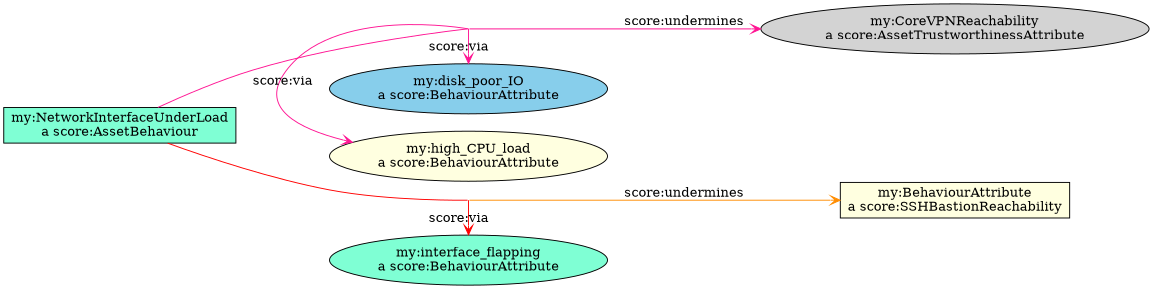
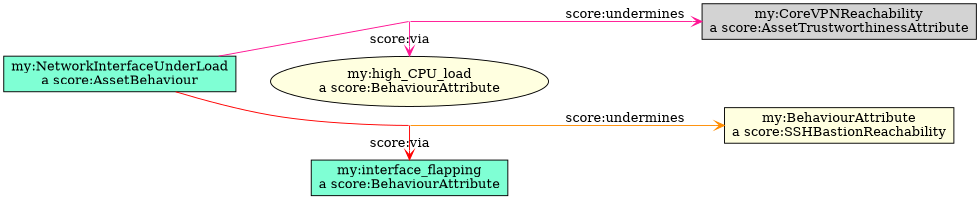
node "my:CoreVPNReachability a score:AssetTrustworthinessAttribute": shape ellipse -> box
node "my:disk_poor_IO a score:BehaviourAttribute": removed
node "my:interface_flapping a score:BehaviourAttribute": shape ellipse -> box
